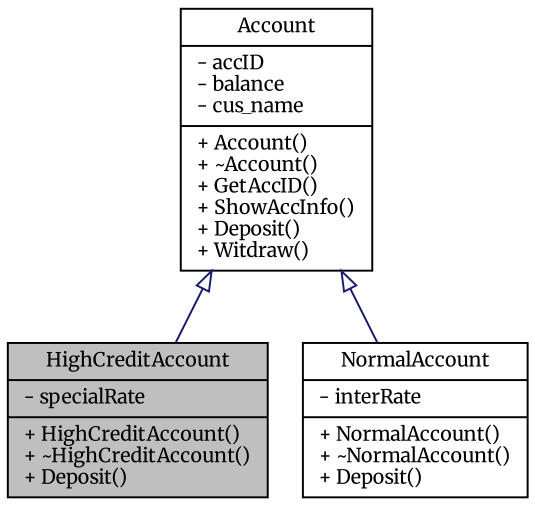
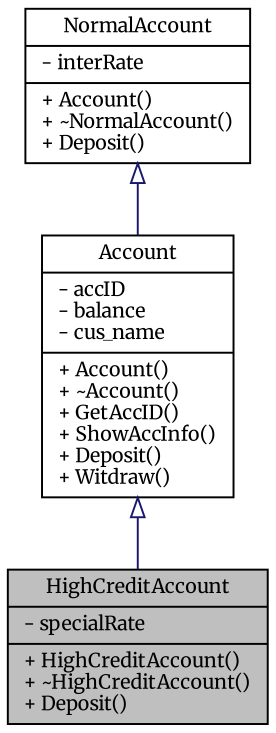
edge "NormalAccount" -> "Account": reversed
node "NormalAccount": text "+ NormalAccount()" -> "+ Account()"
